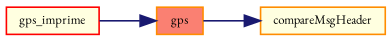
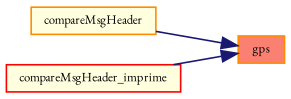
node "gps_imprime": label "gps_imprime" -> "compareMsgHeader_imprime"
edge "gps" -> "compareMsgHeader": reversed
